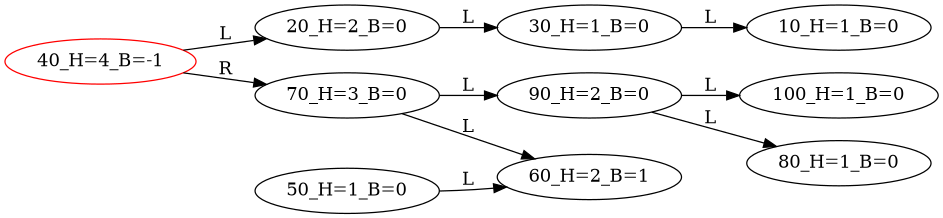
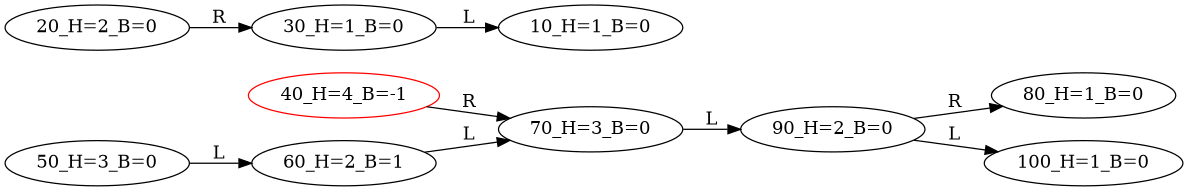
edge "20_H=2_B=0" -> "30_H=1_B=0": label "L" -> "R"
edge "40_H=4_B=-1" -> "20_H=2_B=0": removed, label "L"
edge "90_H=2_B=0" -> "80_H=1_B=0": label "L" -> "R"
edge "70_H=3_B=0" -> "60_H=2_B=1": reversed
node "50_H=1_B=0": label "50_H=1_B=0" -> "50_H=3_B=0"
